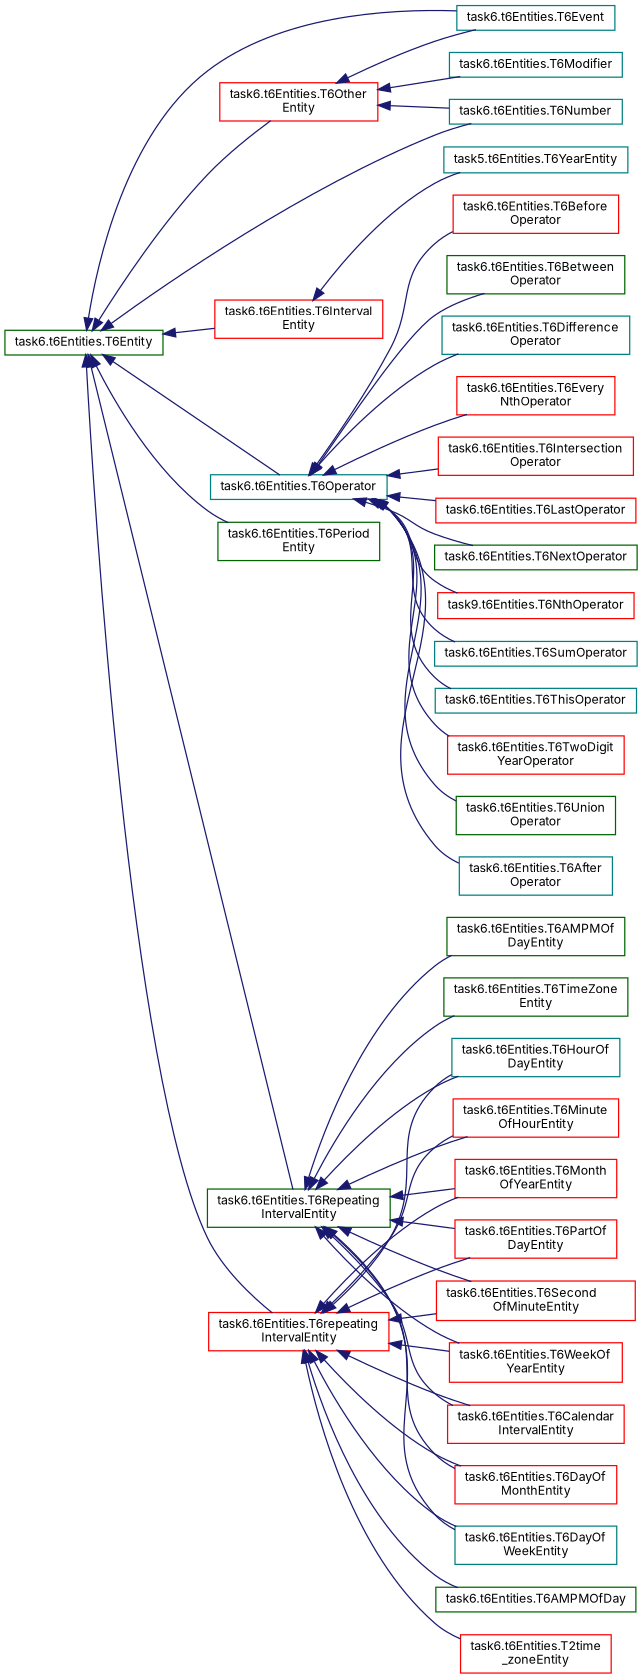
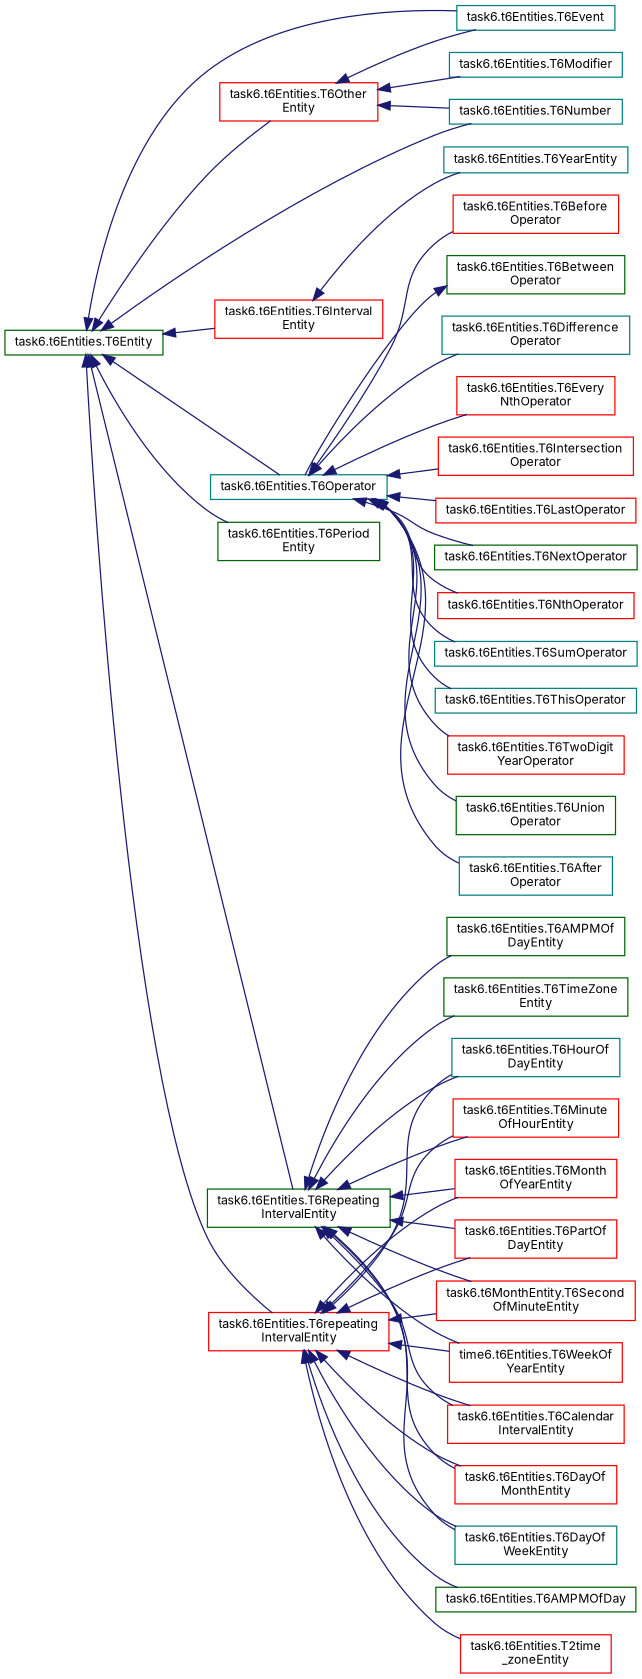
node "task5.t6Entities.T6YearEntity": label "task5.t6Entities.T6YearEntity" -> "task6.t6Entities.T6YearEntity"
edge "task6.t6Entities.T6Between Operator" -> "task6.t6Entities.T6Operator": reversed
node "task9.t6Entities.T6NthOperator": label "task9.t6Entities.T6NthOperator" -> "task6.t6Entities.T6NthOperator"
node "task6.t6Entities.T6Second OfMinuteEntity": label "task6.t6Entities.T6Second OfMinuteEntity" -> "task6.t6MonthEntity.T6Second OfMinuteEntity"
node "task6.t6Entities.T6WeekOf YearEntity": label "task6.t6Entities.T6WeekOf YearEntity" -> "time6.t6Entities.T6WeekOf YearEntity"
